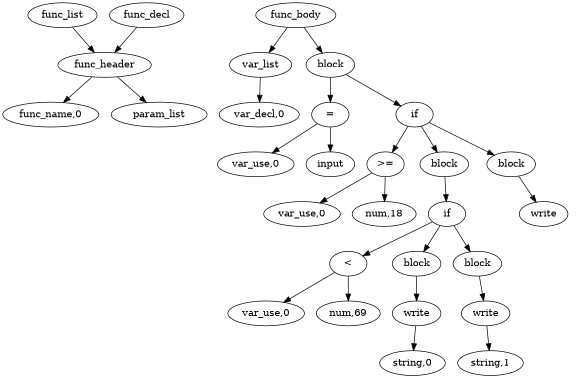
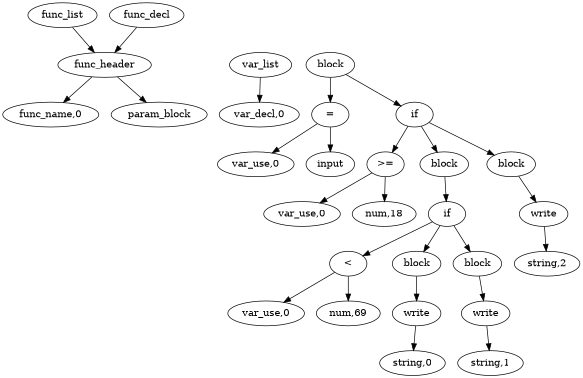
node "func_body": removed
node "param_list": label "param_list" -> "param_block"
node "string,2": added
